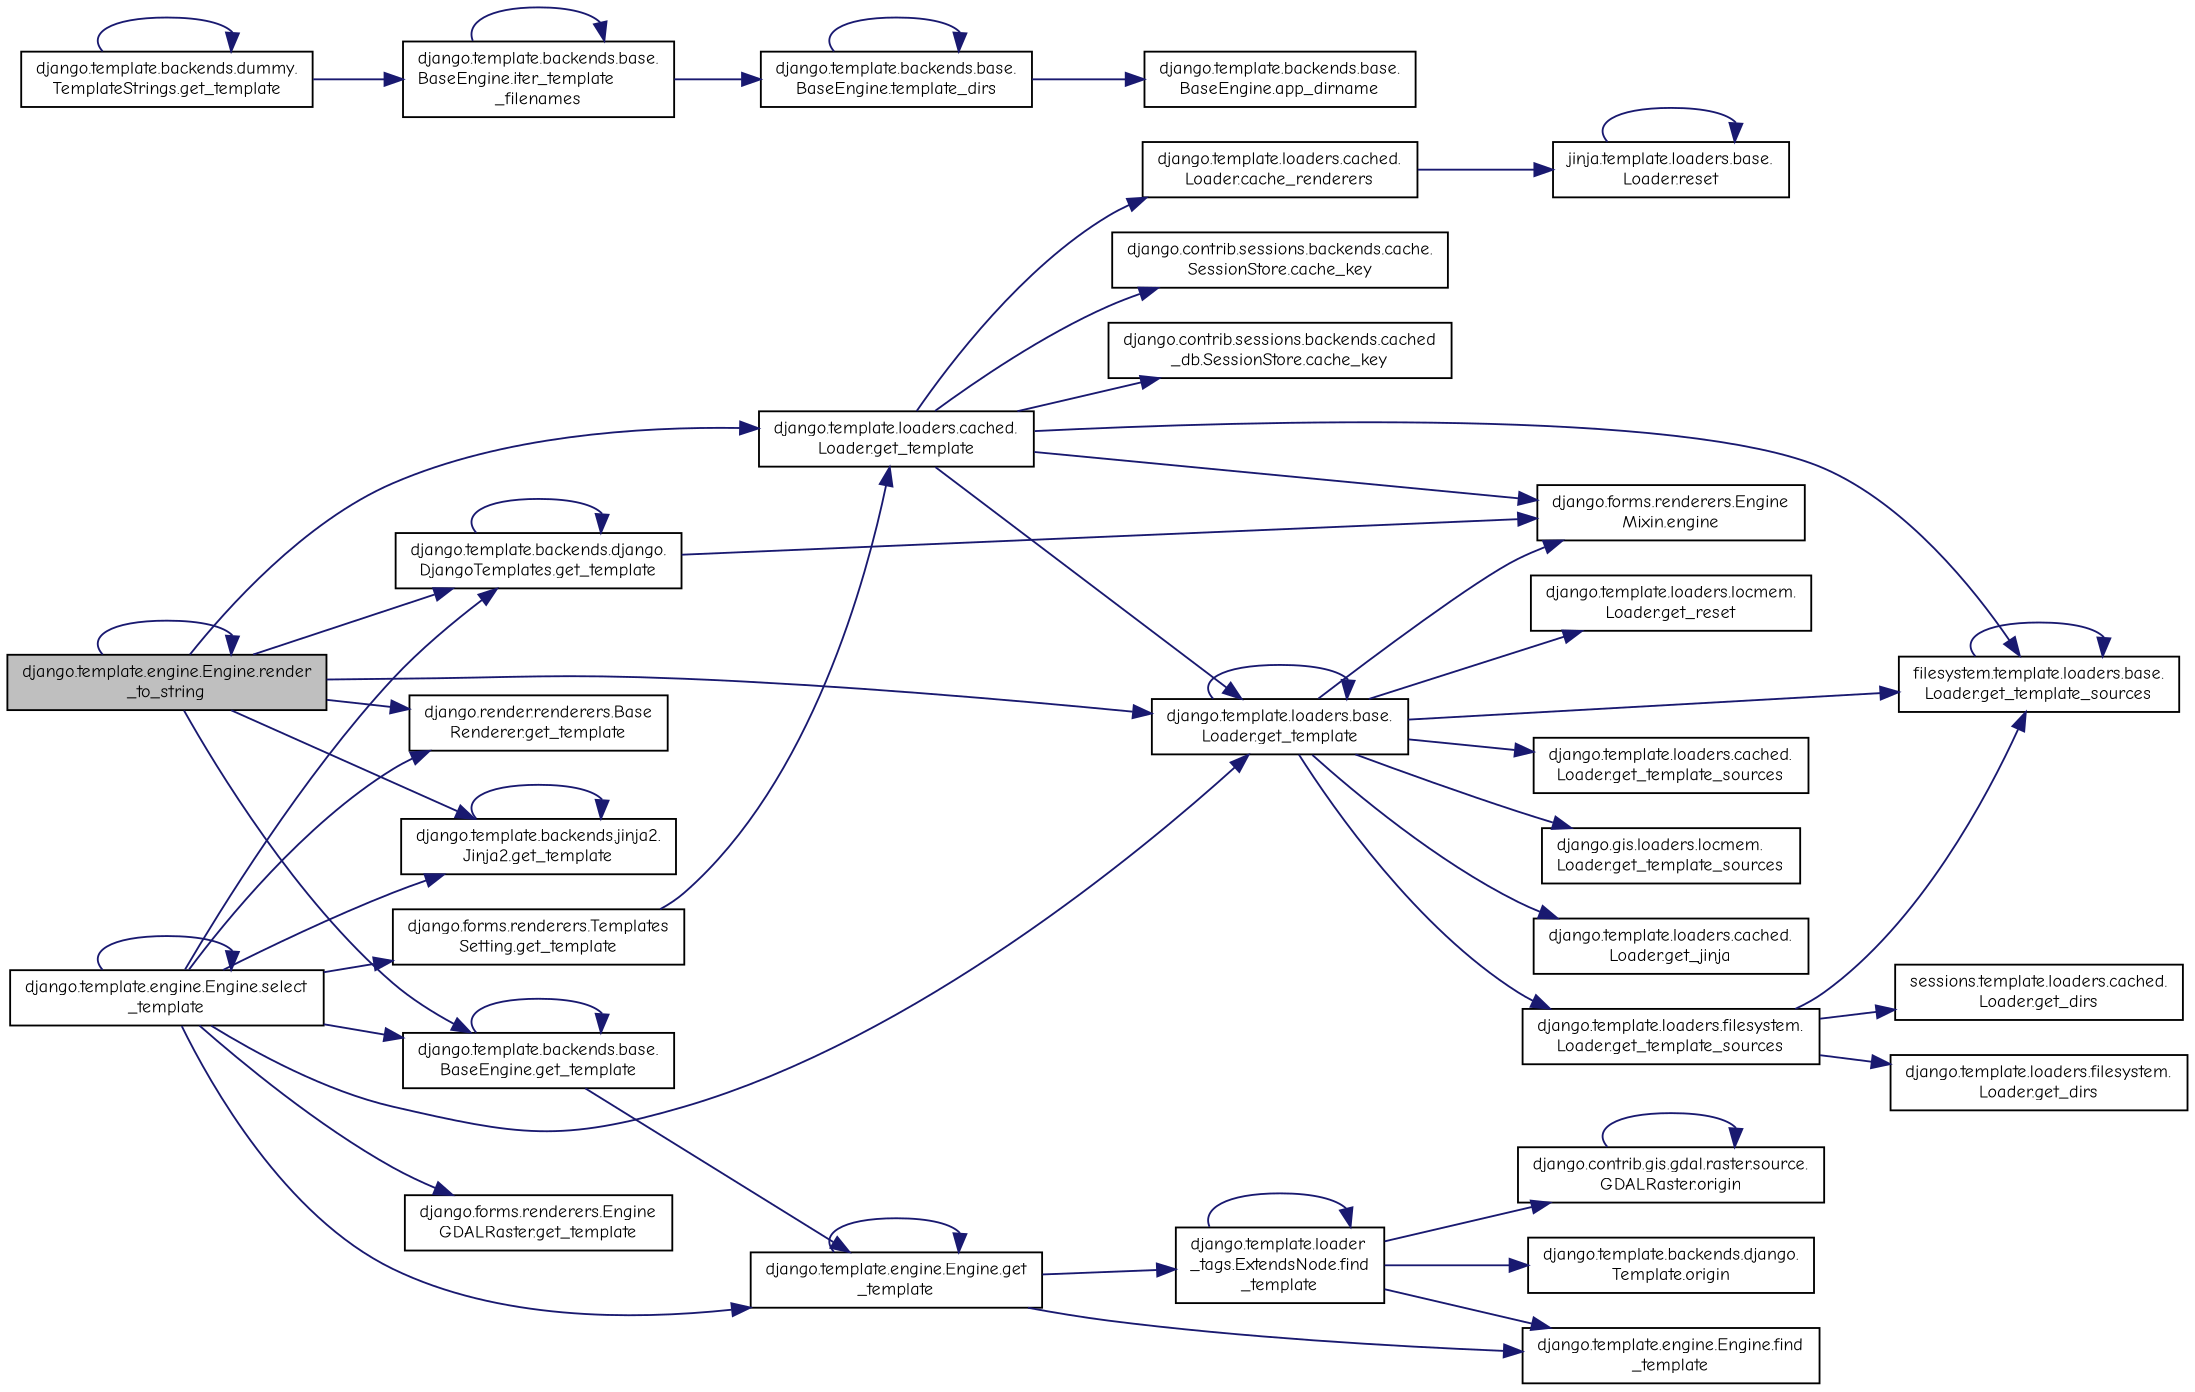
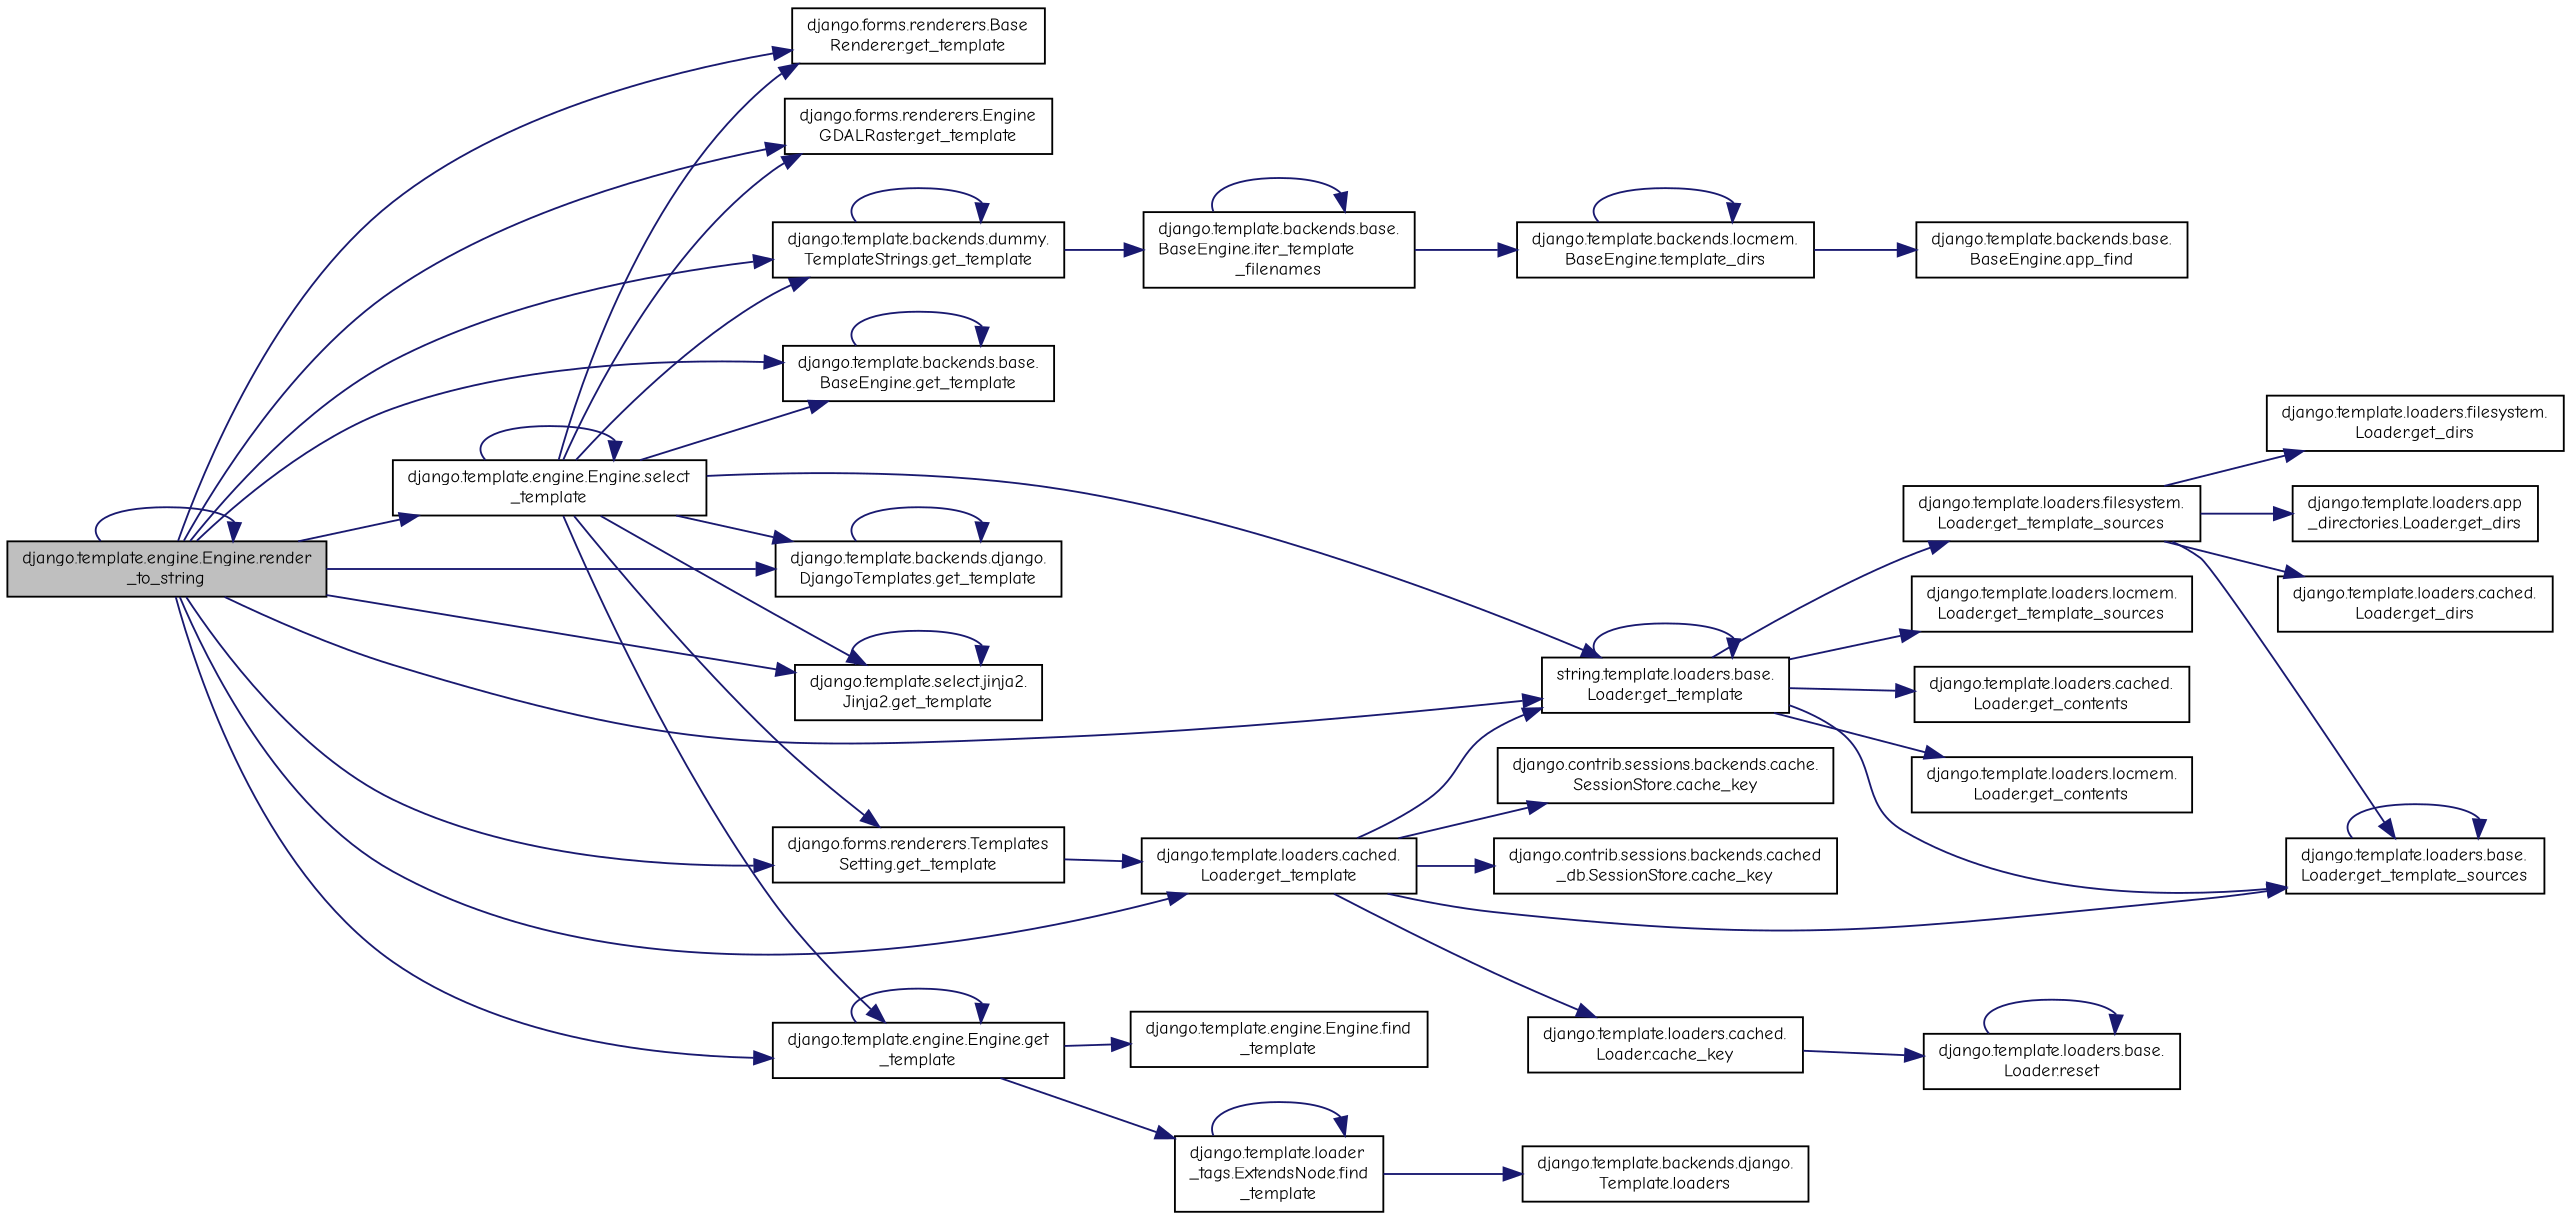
node "django.template.backends.base. BaseEngine.template_dirs": label "django.template.backends.base. BaseEngine.template_dirs" -> "django.template.backends.locmem. BaseEngine.template_dirs"
node "django.template.backends.base. BaseEngine.app_dirname": label "django.template.backends.base. BaseEngine.app_dirname" -> "django.template.backends.base. BaseEngine.app_find"
node "django.template.loaders.cached. Loader.cache_renderers": label "django.template.loaders.cached. Loader.cache_renderers" -> "django.template.loaders.cached. Loader.cache_key"
node "jinja.template.loaders.base. Loader.reset": label "jinja.template.loaders.base. Loader.reset" -> "django.template.loaders.base. Loader.reset"
edge "django.template.engine.Engine.render _to_string" -> "django.forms.renderers.Engine GDALRaster.get_template": added
edge "django.template.engine.Engine.render _to_string" -> "django.template.backends.dummy. TemplateStrings.get_template": added
edge "django.template.engine.Engine.select _template" -> "django.template.backends.dummy. TemplateStrings.get_template": added
node "django.forms.renderers.Engine Mixin.engine": removed
node "django.template.loaders.app _directories.Loader.get_dirs": added
edge "django.template.engine.Engine.render _to_string" -> "django.template.engine.Engine.select _template": added
node "django.template.loaders.locmem. Loader.get_reset": label "django.template.loaders.locmem. Loader.get_reset" -> "django.template.loaders.locmem. Loader.get_contents"
node "filesystem.template.loaders.base. Loader.get_template_sources": label "filesystem.template.loaders.base. Loader.get_template_sources" -> "django.template.loaders.base. Loader.get_template_sources"
node "django.render.renderers.Base Renderer.get_template": label "django.render.renderers.Base Renderer.get_template" -> "django.forms.renderers.Base Renderer.get_template"
node "django.template.loaders.base. Loader.get_template": label "django.template.loaders.base. Loader.get_template" -> "string.template.loaders.base. Loader.get_template"
node "django.template.loaders.cached. Loader.get_template_sources": removed
edge "django.template.engine.Engine.render _to_string" -> "django.forms.renderers.Templates Setting.get_template": added
node "django.template.backends.jinja2. Jinja2.get_template": label "django.template.backends.jinja2. Jinja2.get_template" -> "django.template.select.jinja2. Jinja2.get_template"
node "django.gis.loaders.locmem. Loader.get_template_sources": label "django.gis.loaders.locmem. Loader.get_template_sources" -> "django.template.loaders.locmem. Loader.get_template_sources"
node "django.template.loaders.cached. Loader.get_jinja": label "django.template.loaders.cached. Loader.get_jinja" -> "django.template.loaders.cached. Loader.get_contents"
node "sessions.template.loaders.cached. Loader.get_dirs": label "sessions.template.loaders.cached. Loader.get_dirs" -> "django.template.loaders.cached. Loader.get_dirs"
edge "django.template.backends.base. BaseEngine.get_template" -> "django.template.engine.Engine.get _template": now "django.template.engine.Engine.render _to_string" -> "django.template.engine.Engine.get _template"
node "django.contrib.gis.gdal.raster.source. GDALRaster.origin": removed
node "django.template.backends.django. Template.origin": label "django.template.backends.django. Template.origin" -> "django.template.backends.django. Template.loaders"
edge "django.template.loader _tags.ExtendsNode.find _template" -> "django.template.engine.Engine.find _template": removed
